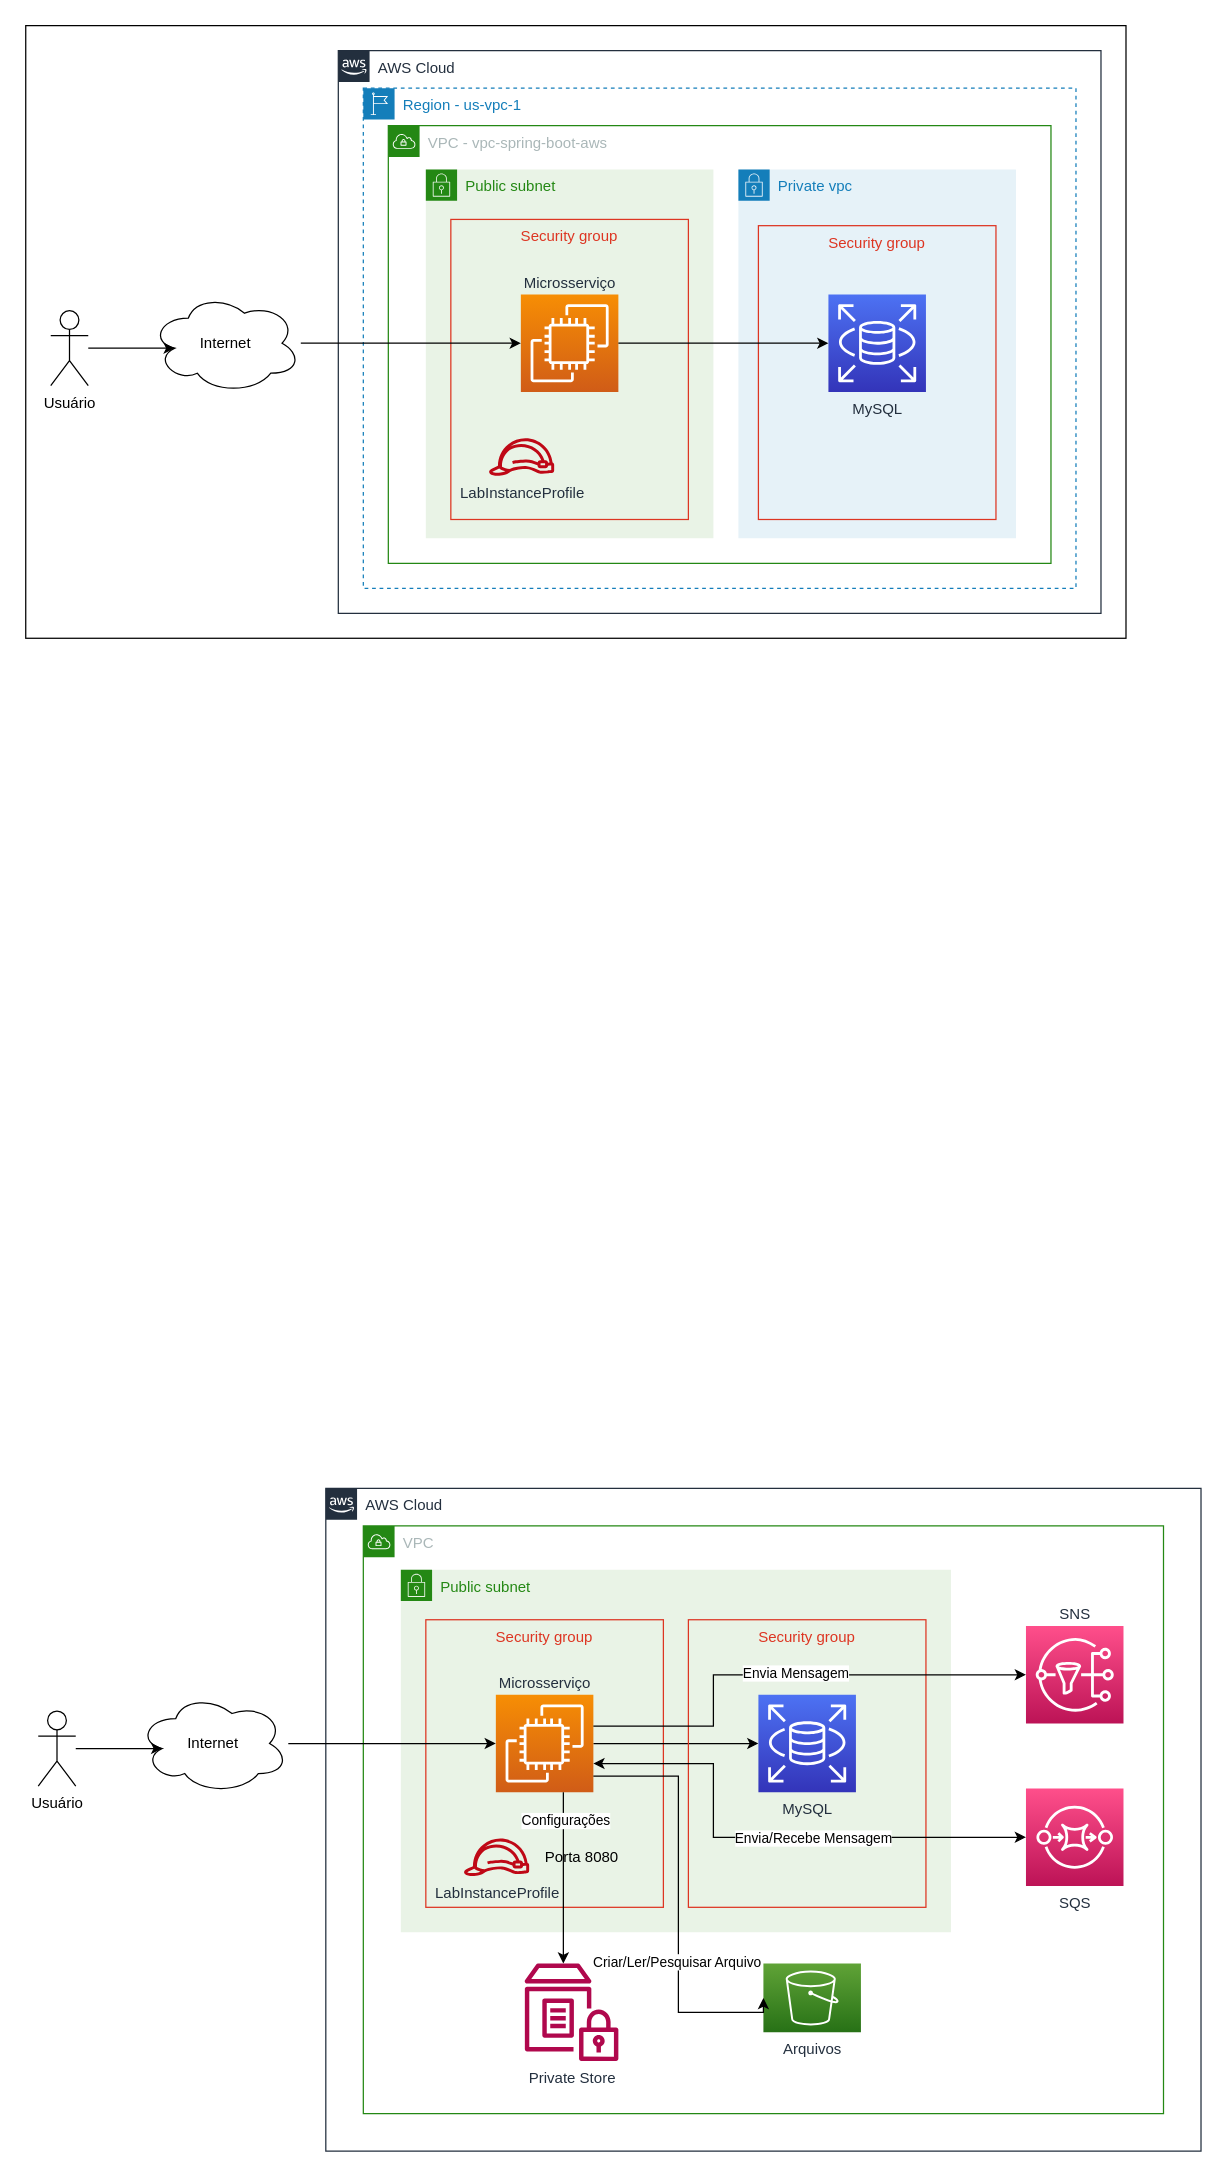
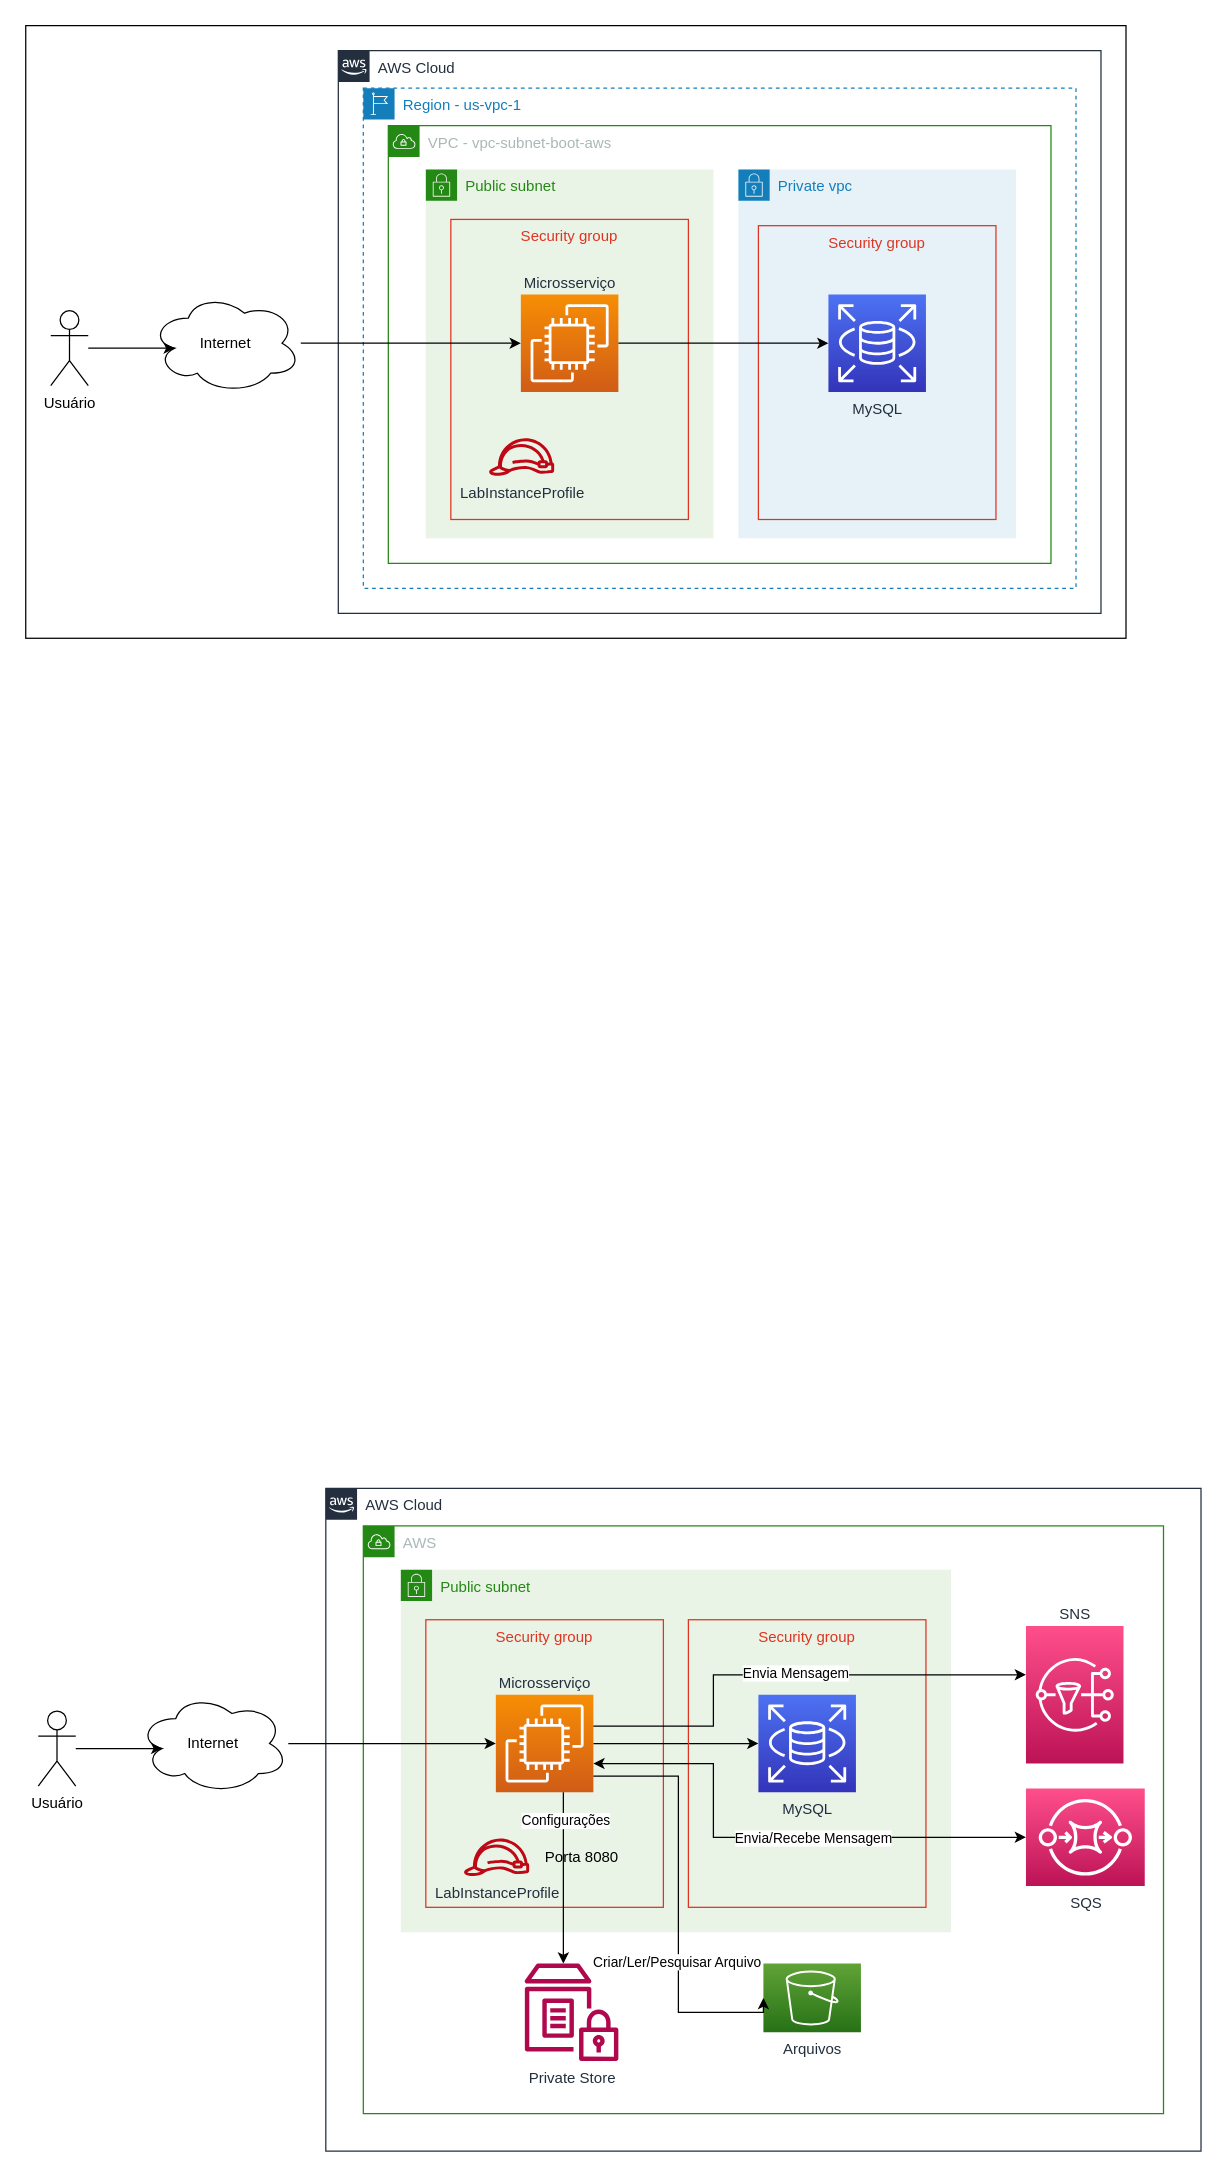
node "VPC - vpc-spring-boot-aws": label "VPC - vpc-spring-boot-aws" -> "VPC - vpc-subnet-boot-aws"
node "VPC": label "VPC" -> "AWS"
node "SNS": size 98x98 -> 98x138
node "SQS": size 98x98 -> 119x98
